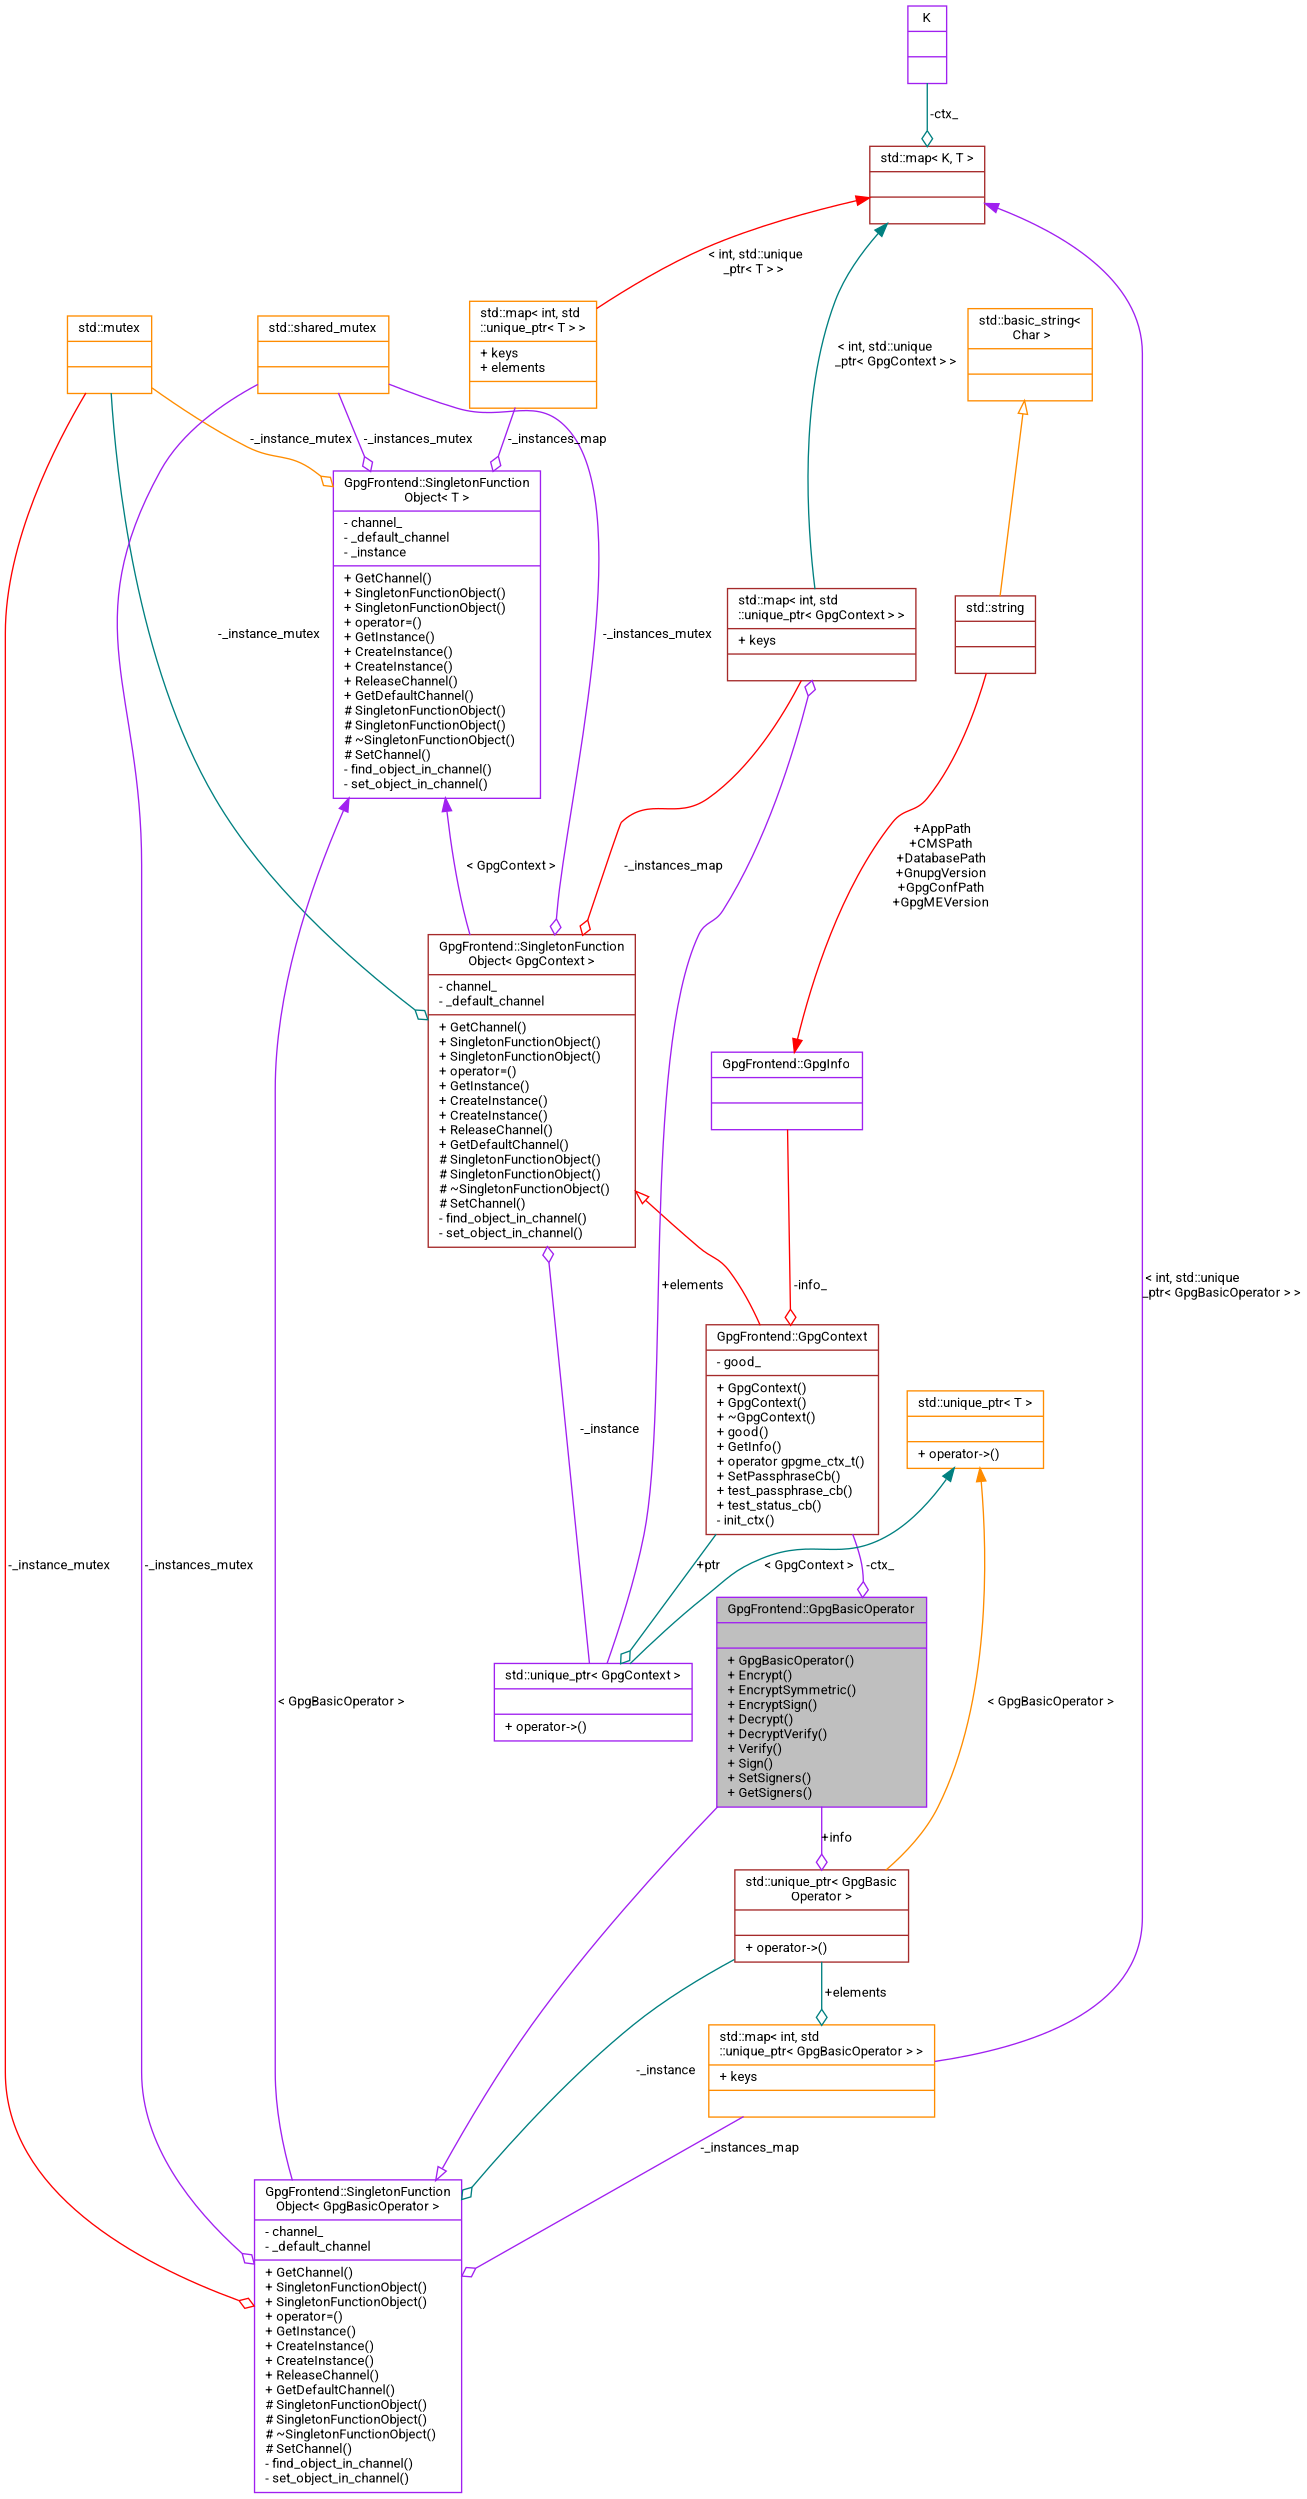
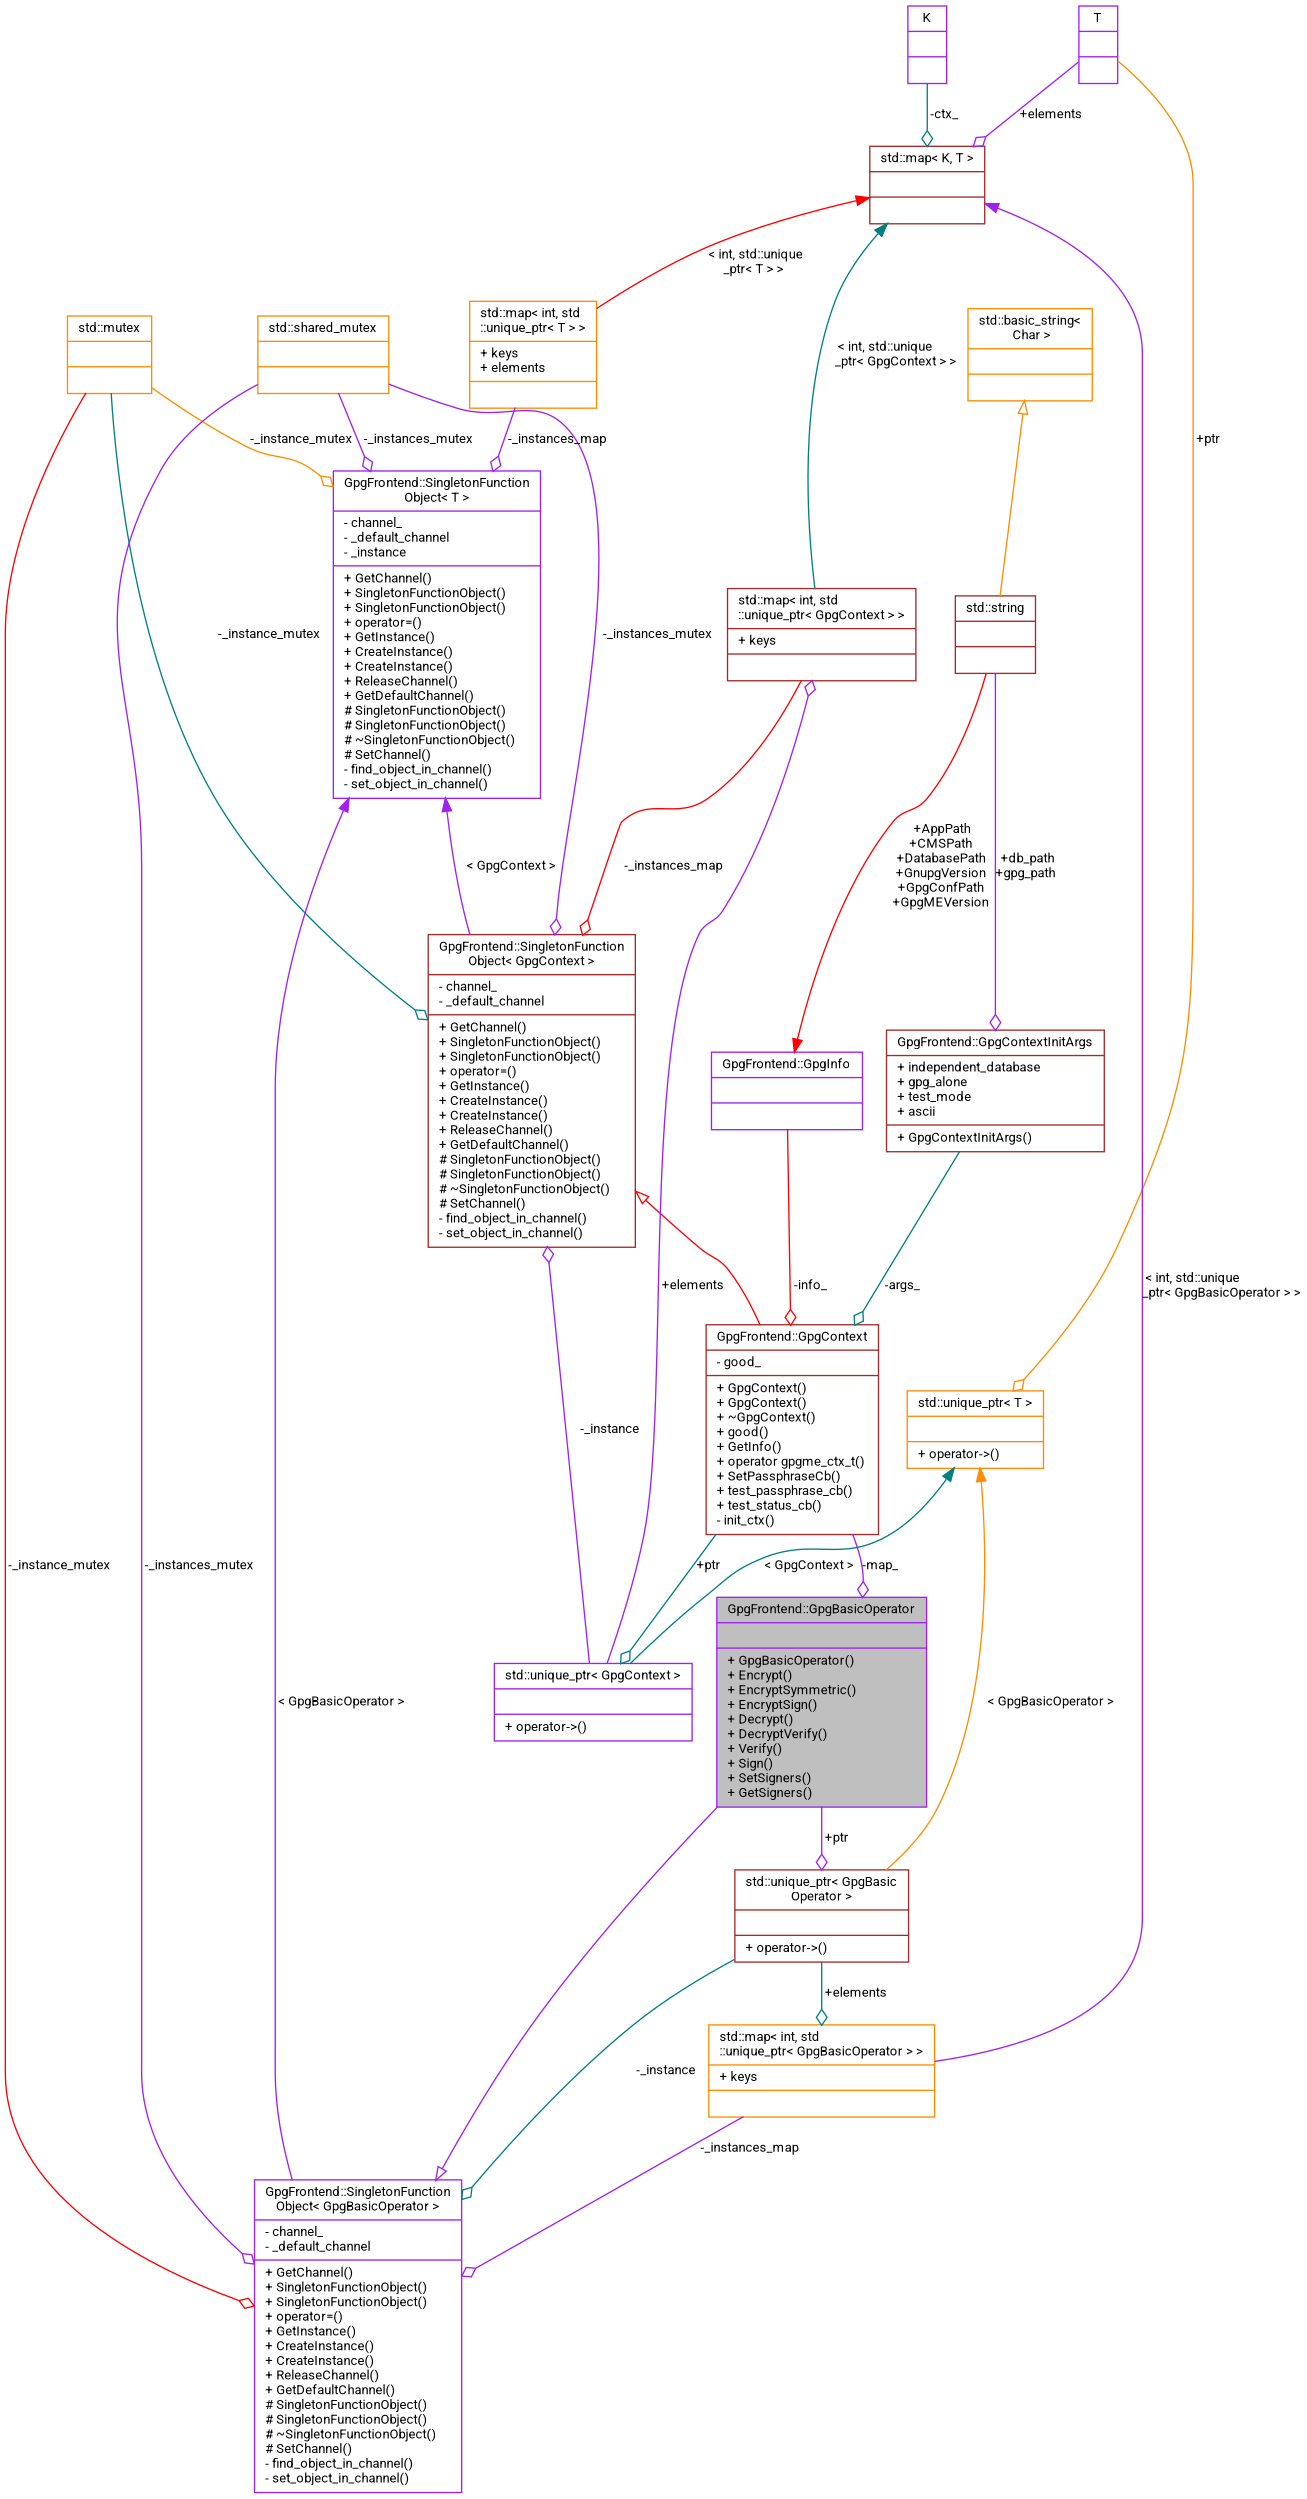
node "T": added
node "GpgFrontend::GpgContextInitArgs": added
edge "GpgFrontend::GpgContext" -> "GpgFrontend::GpgBasicOperator": label " -ctx_" -> " -map_"
edge "GpgFrontend::GpgBasicOperator" -> "std::unique_ptr< GpgBasic": label " +info" -> " +ptr"
